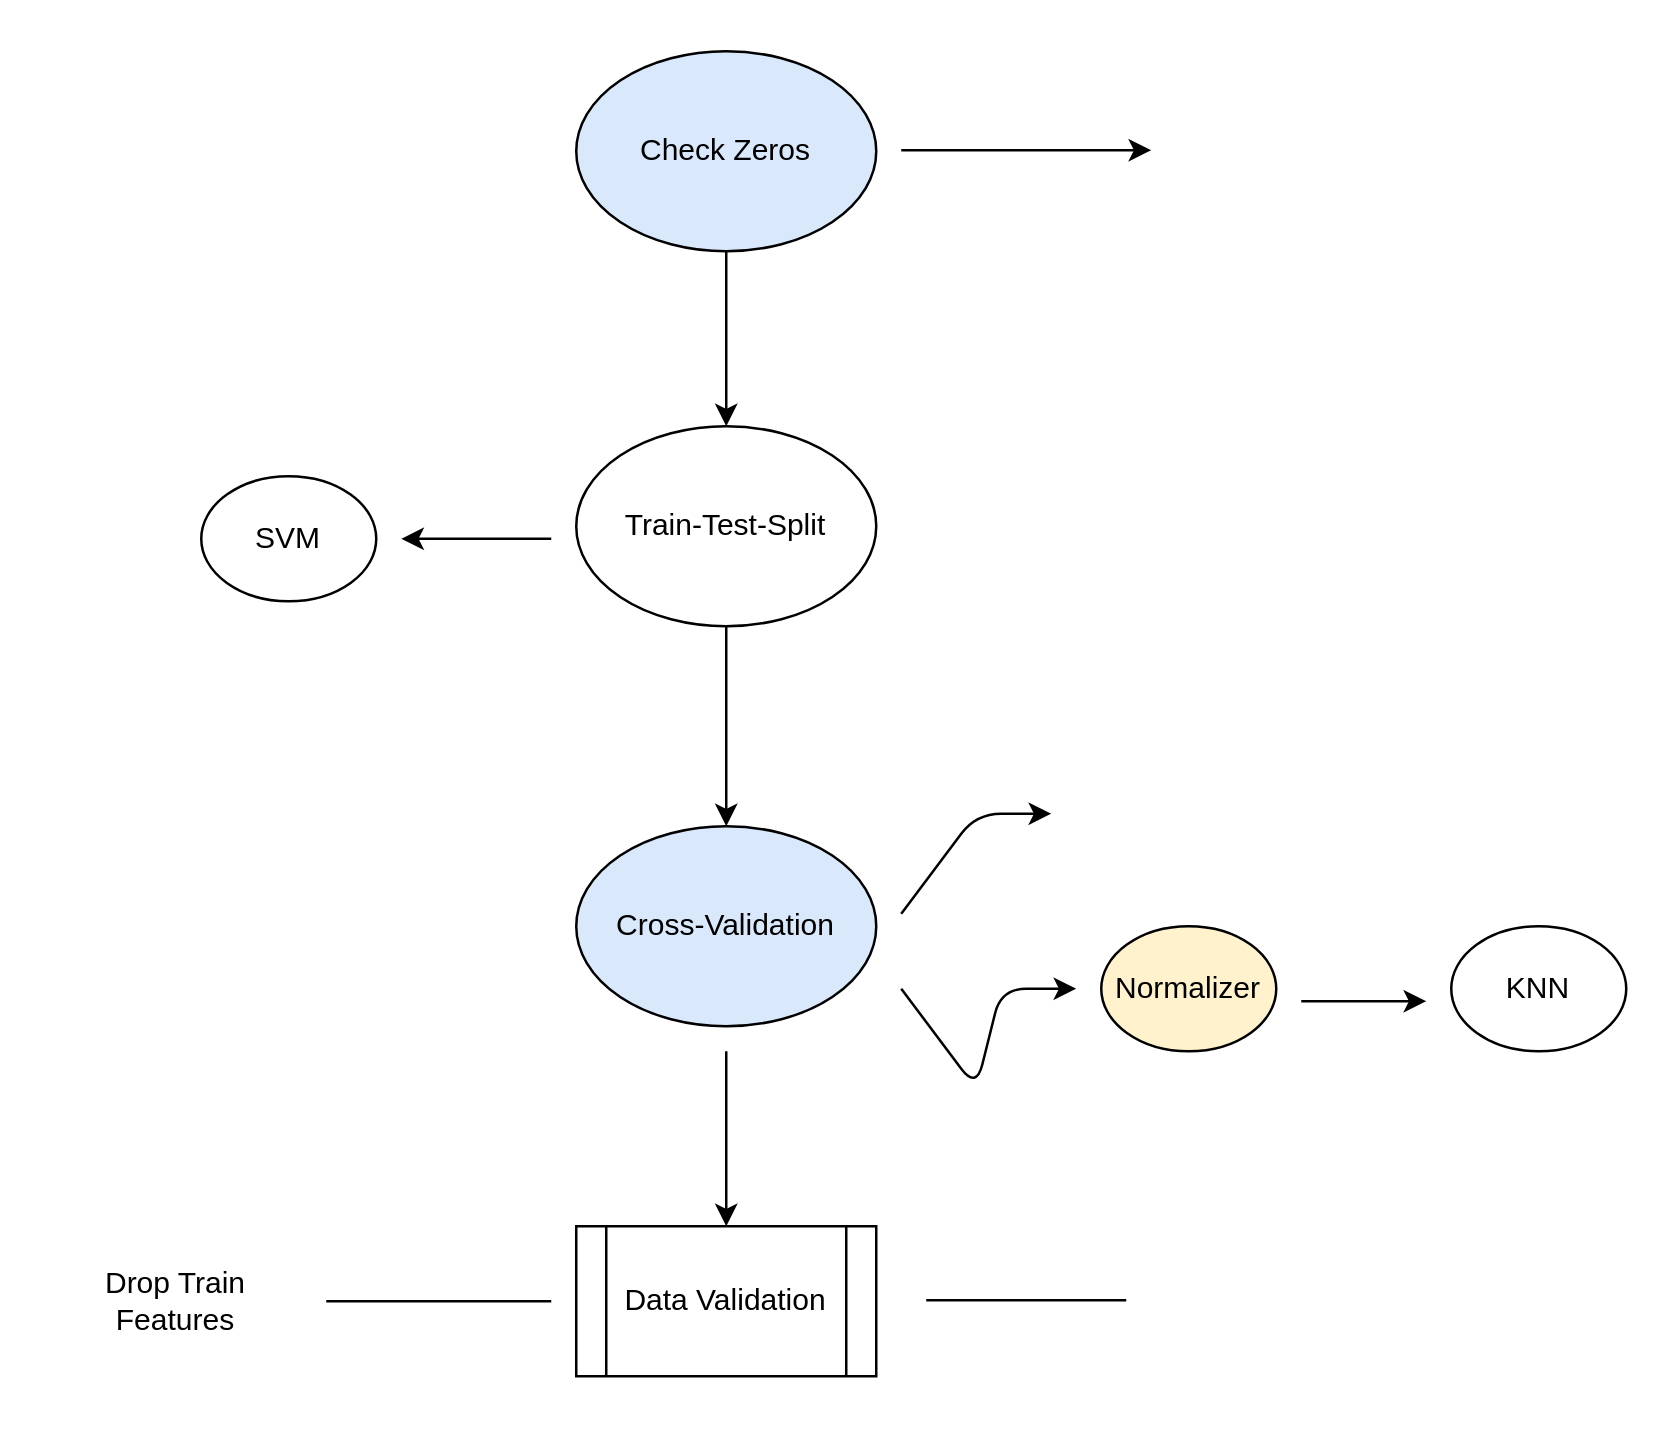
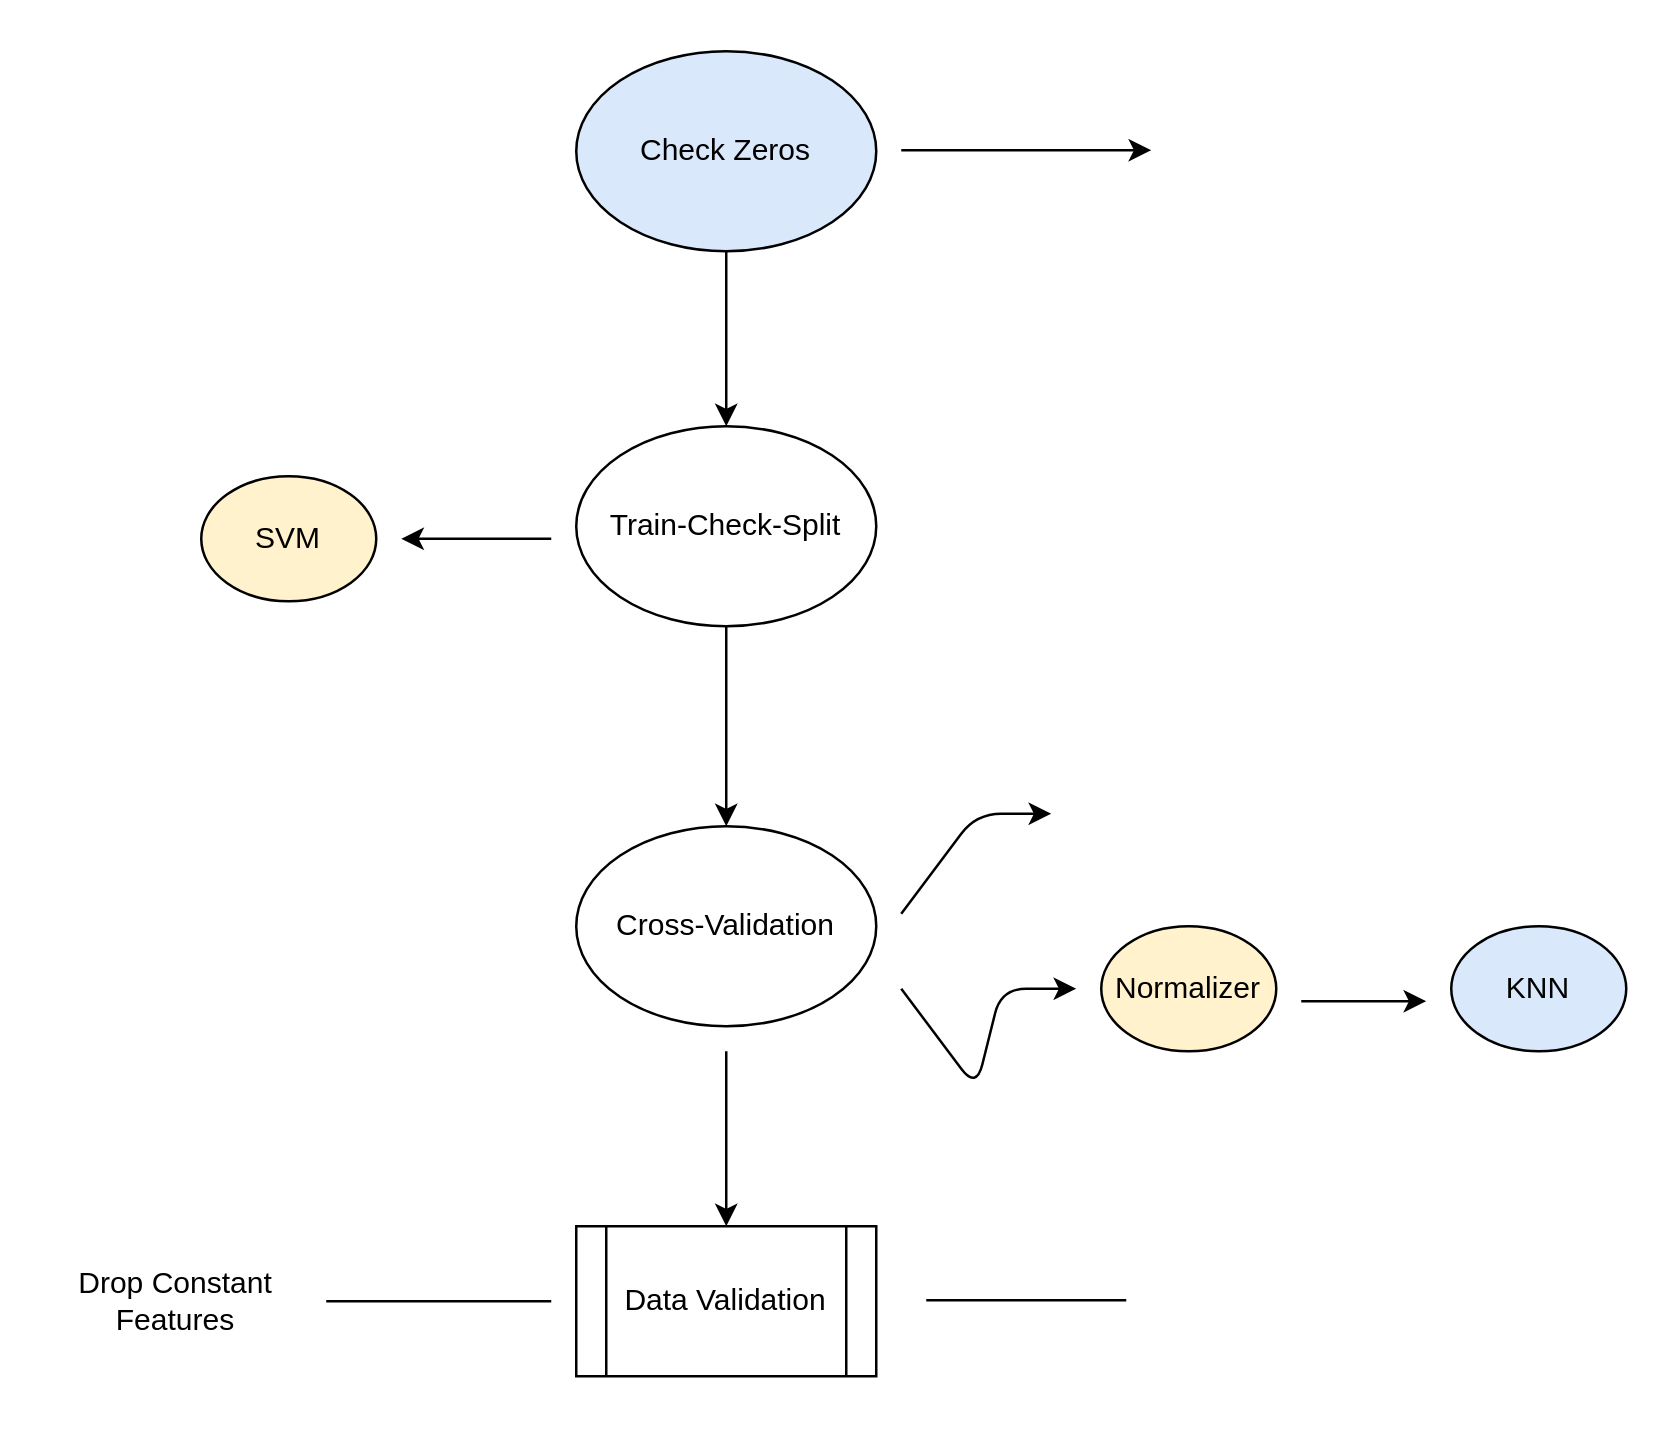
node "Train-Test-Split": label "Train-Test-Split" -> "Train-Check-Split"
node "SVM": fillcolor #ffffff -> #fff2cc
node "Cross-Validation": fillcolor #dae8fc -> #ffffff
node "KNN": fillcolor #ffffff -> #dae8fc
node "Drop Train Features": label "Drop Train Features" -> "Drop Constant Features"
